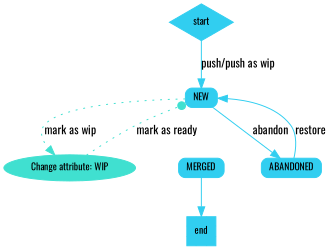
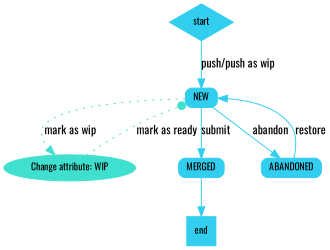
edge "NEW" -> "MERGED": added, label "submit"
